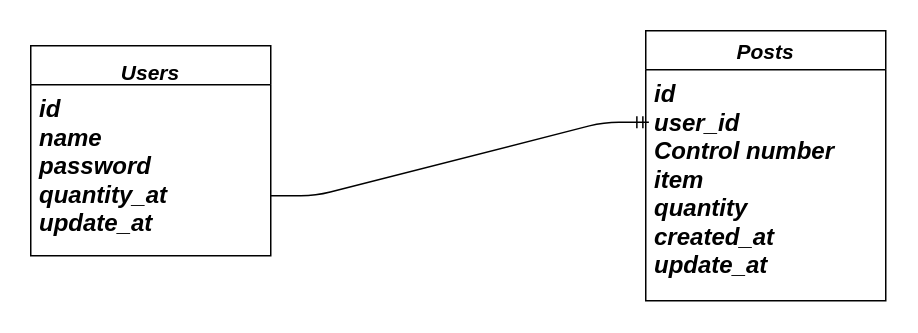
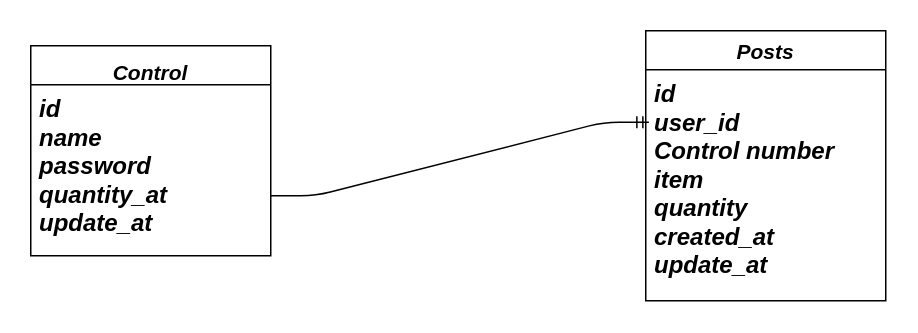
node "Users": label "Users" -> "Control"
